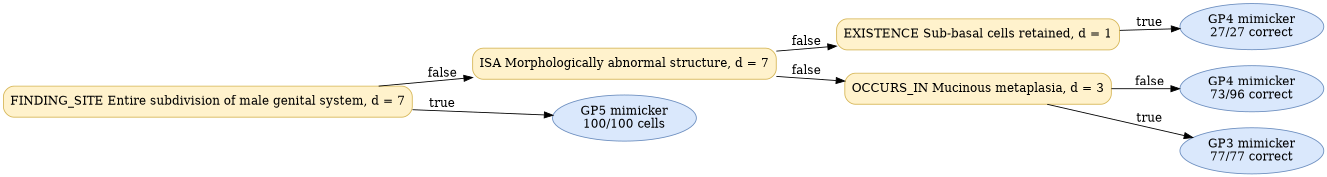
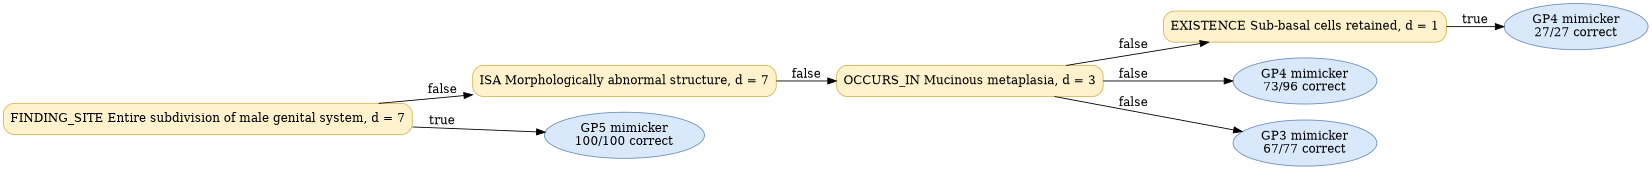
edge "ISA Morphologically abnormal structure, d = 7" -> "EXISTENCE Sub-basal cells retained, d = 1": now "OCCURS_IN Mucinous metaplasia, d = 3" -> "EXISTENCE Sub-basal cells retained, d = 1"
edge "OCCURS_IN Mucinous metaplasia, d = 3" -> "GP3 mimicker": label "true" -> "false"
node "GP5 mimicker": text "100/100 cells" -> "100/100 correct"
node "GP3 mimicker": text "77/77 correct" -> "67/77 correct"
